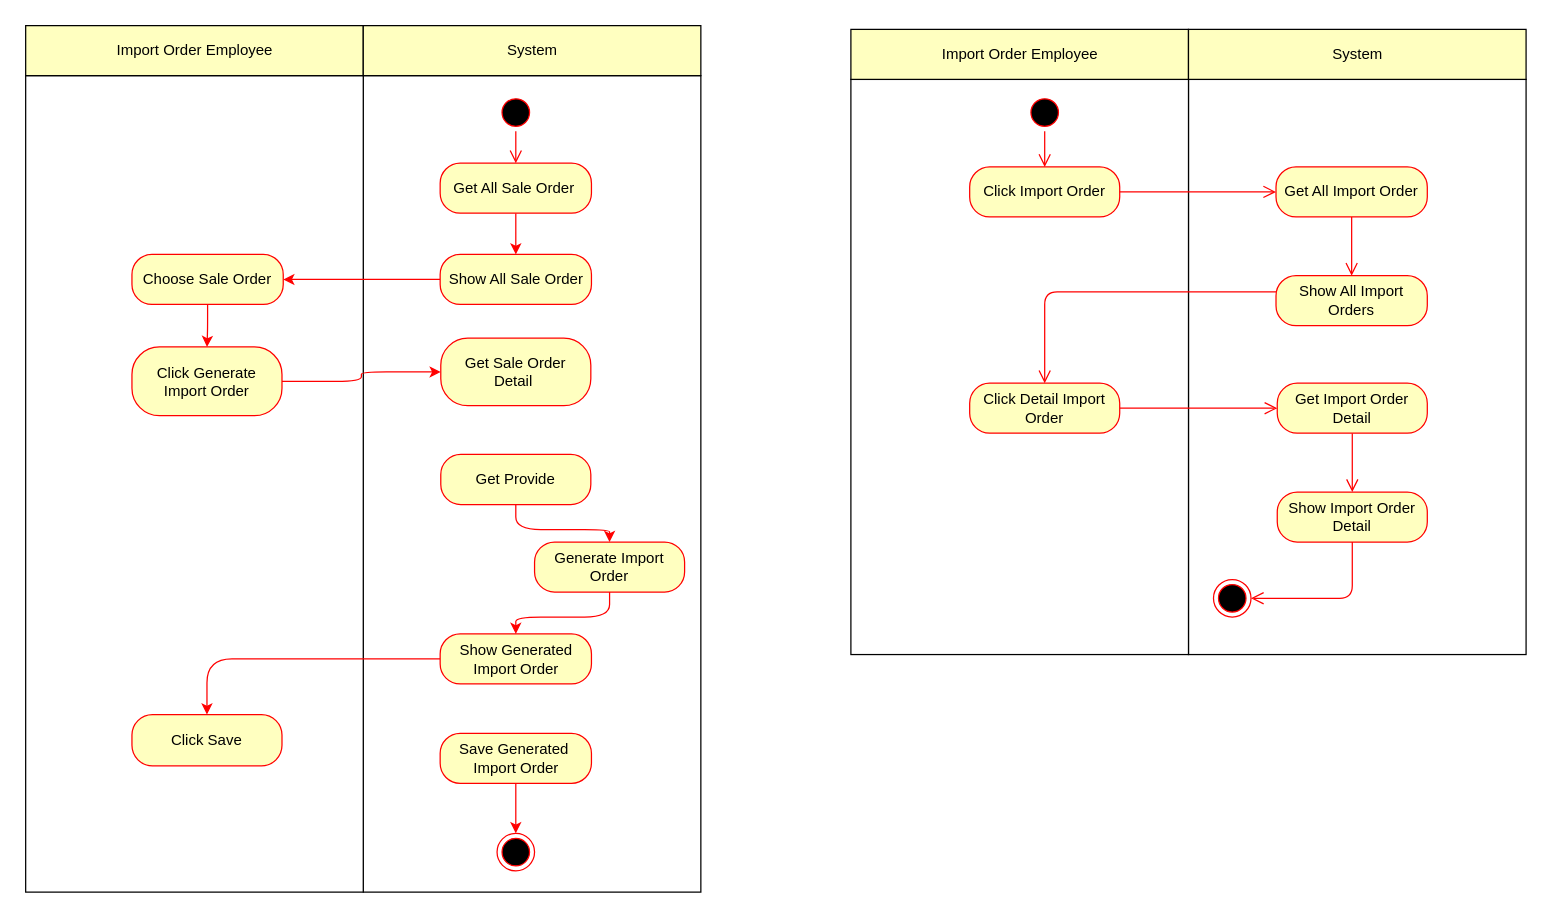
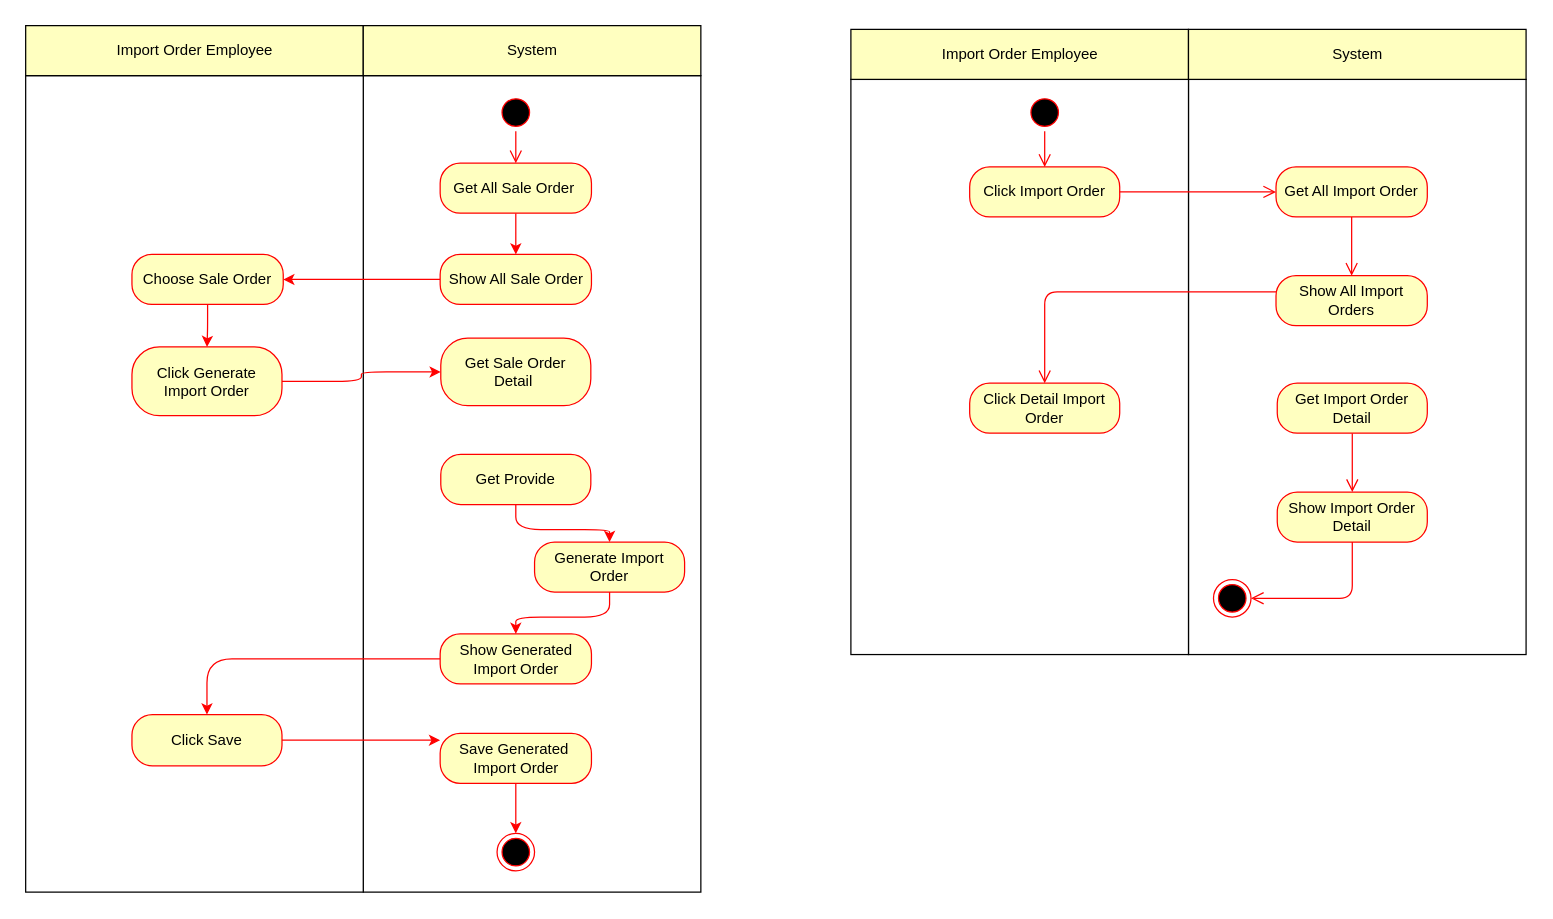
edge "Click Detail Import Order" -> "Get Import Order Detail": removed
edge "Click Save" -> "Save Generated Import Order": added
